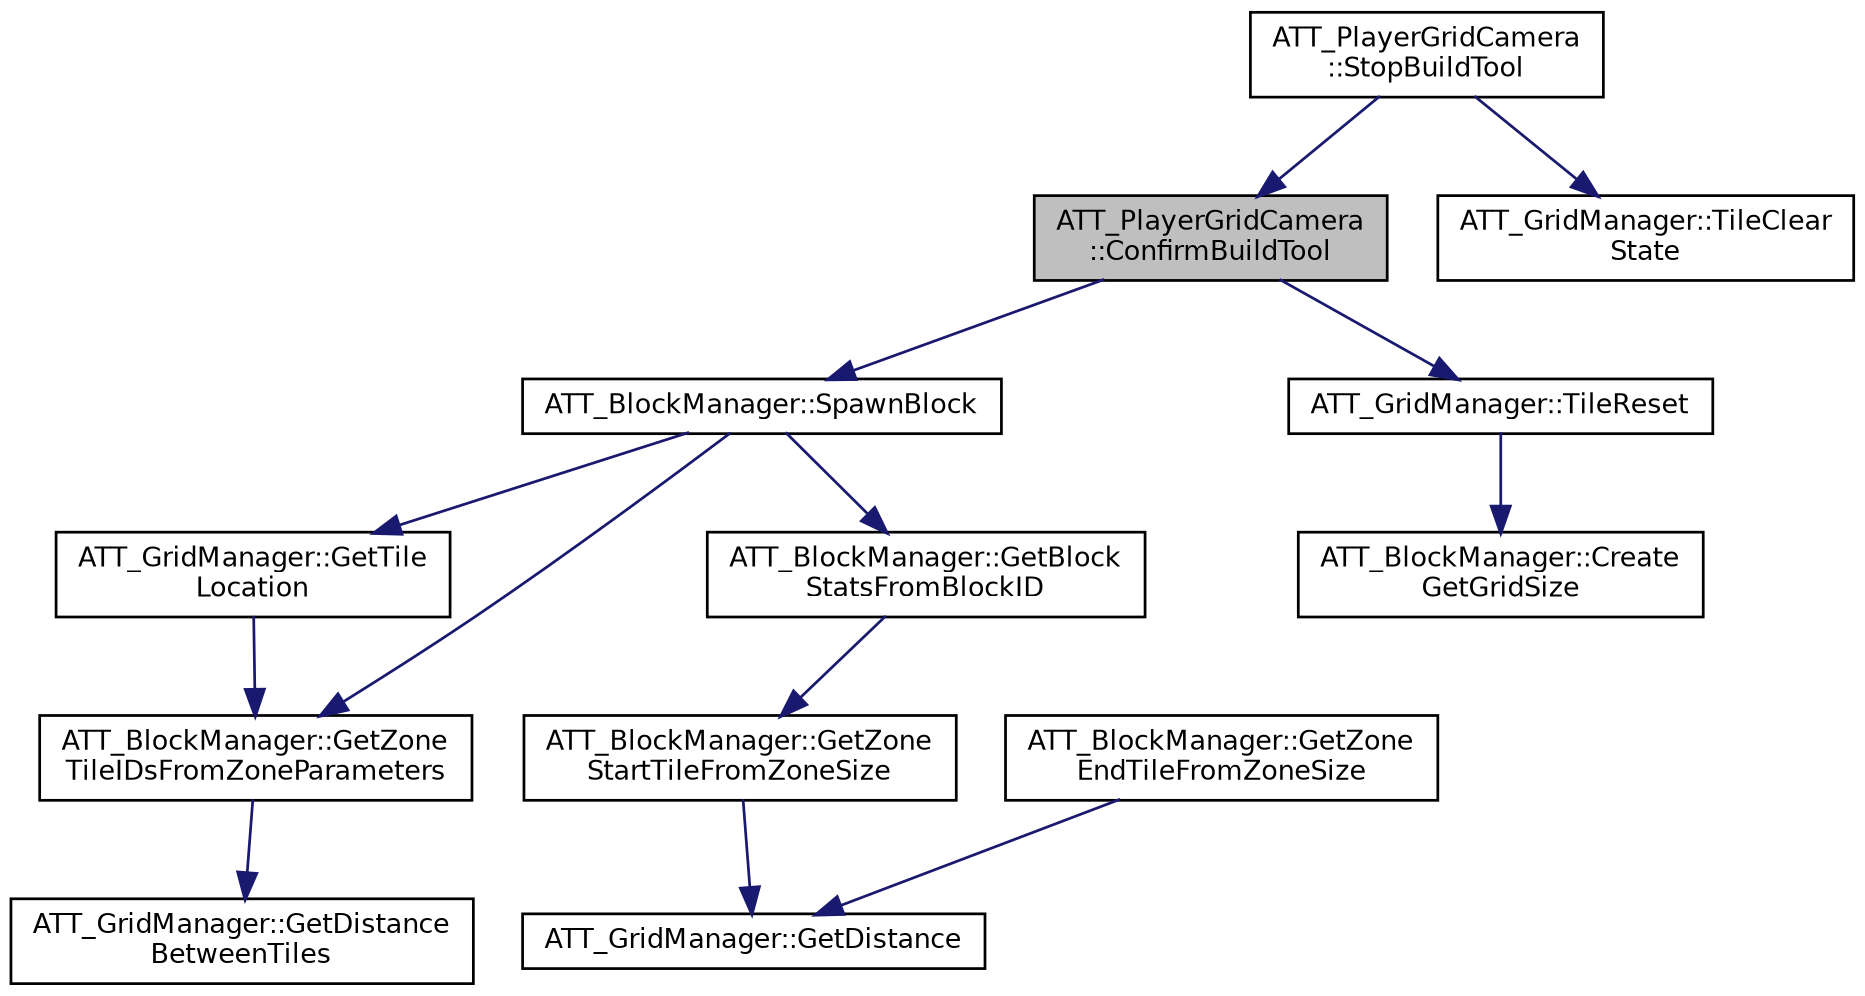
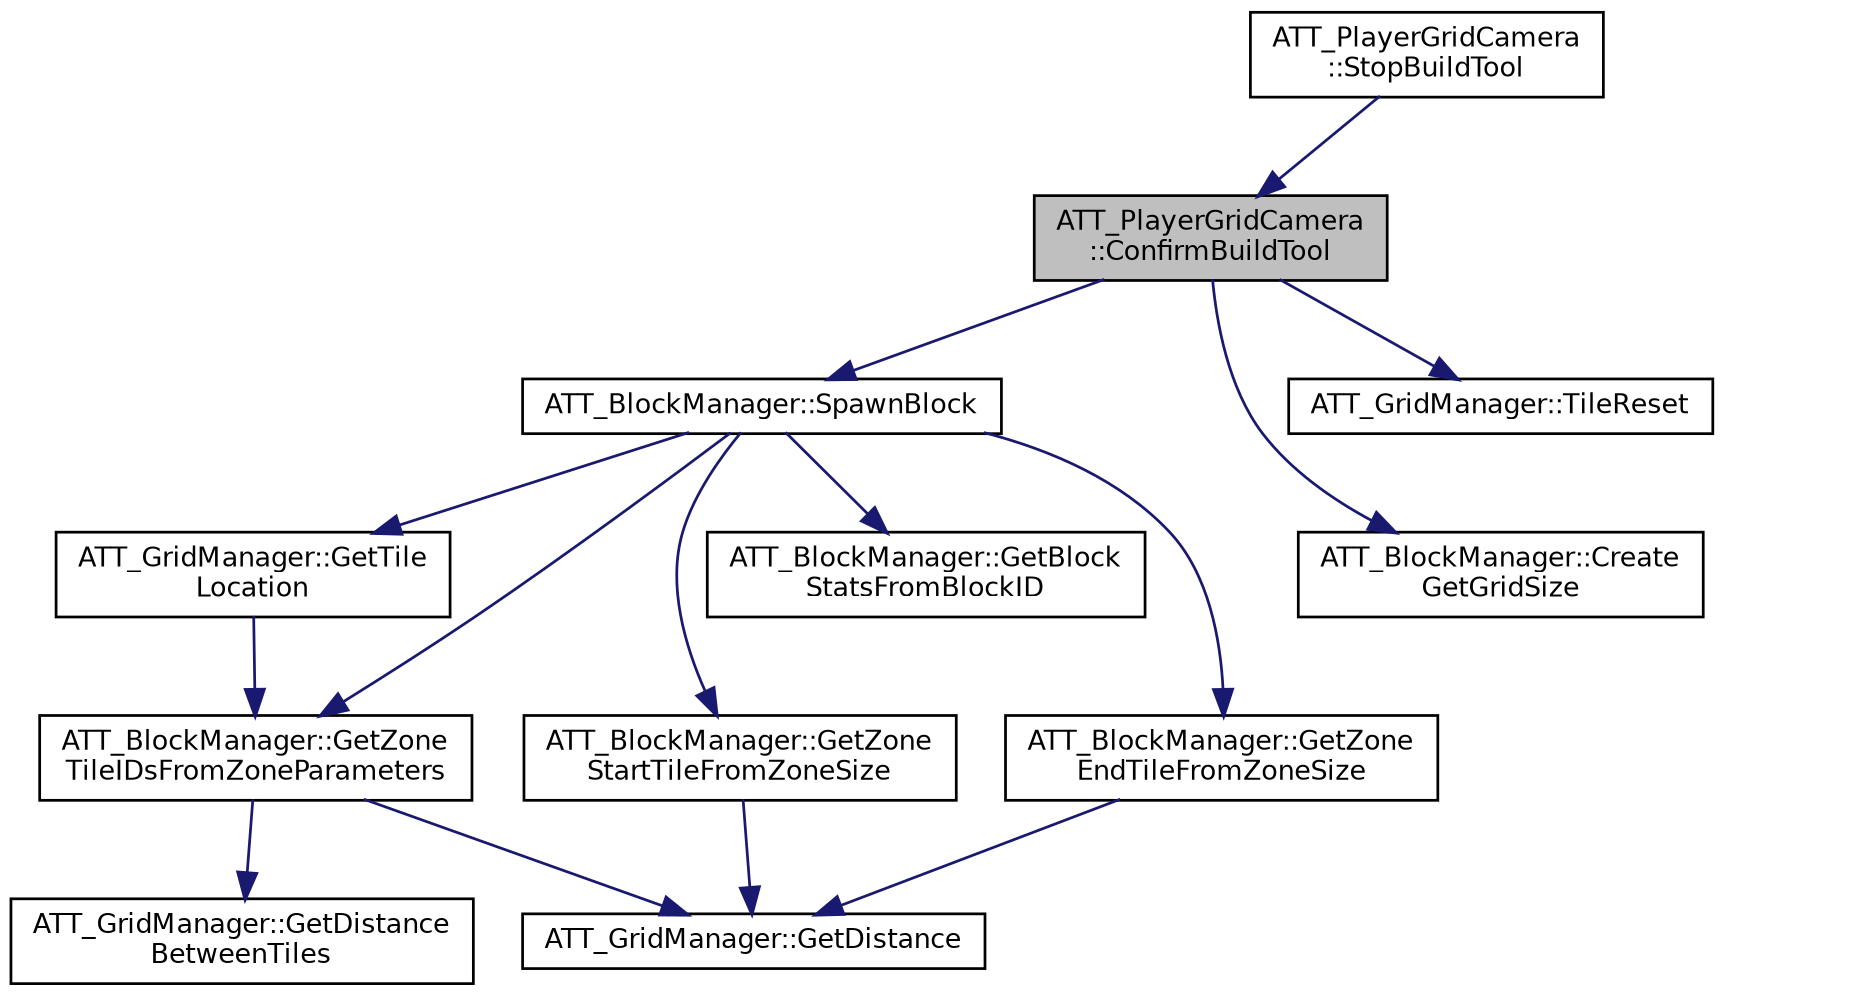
node "ATT_GridManager::TileClear State": removed
edge "ATT_GridManager::TileReset" -> "ATT_BlockManager::Create GetGridSize": now "ATT_PlayerGridCamera ::ConfirmBuildTool" -> "ATT_BlockManager::Create GetGridSize"
edge "ATT_BlockManager::SpawnBlock" -> "ATT_BlockManager::GetZone EndTileFromZoneSize": added
edge "ATT_BlockManager::GetBlock StatsFromBlockID" -> "ATT_BlockManager::GetZone StartTileFromZoneSize": now "ATT_BlockManager::SpawnBlock" -> "ATT_BlockManager::GetZone StartTileFromZoneSize"
edge "ATT_BlockManager::GetZone TileIDsFromZoneParameters" -> "ATT_GridManager::GetDistance": added
